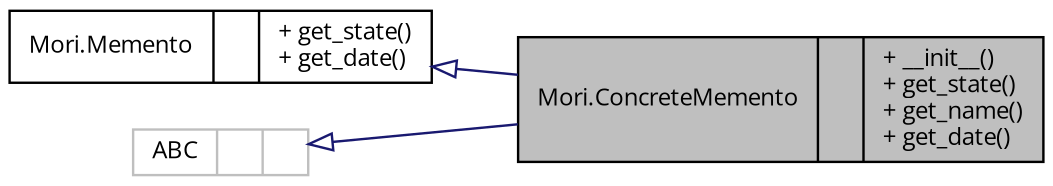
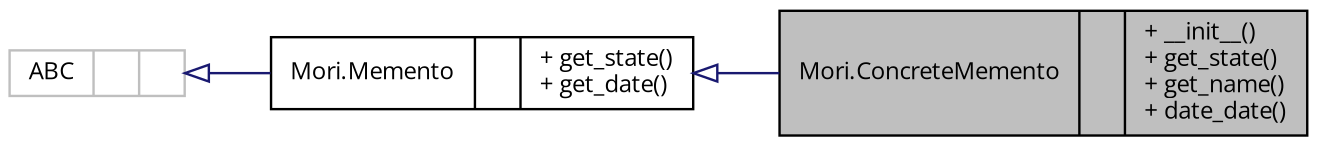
edge "Mori.ConcreteMemento" -> "ABC": now "Mori.Memento" -> "ABC"
node "Mori.ConcreteMemento": text "+ get_date()" -> "+ date_date()"
